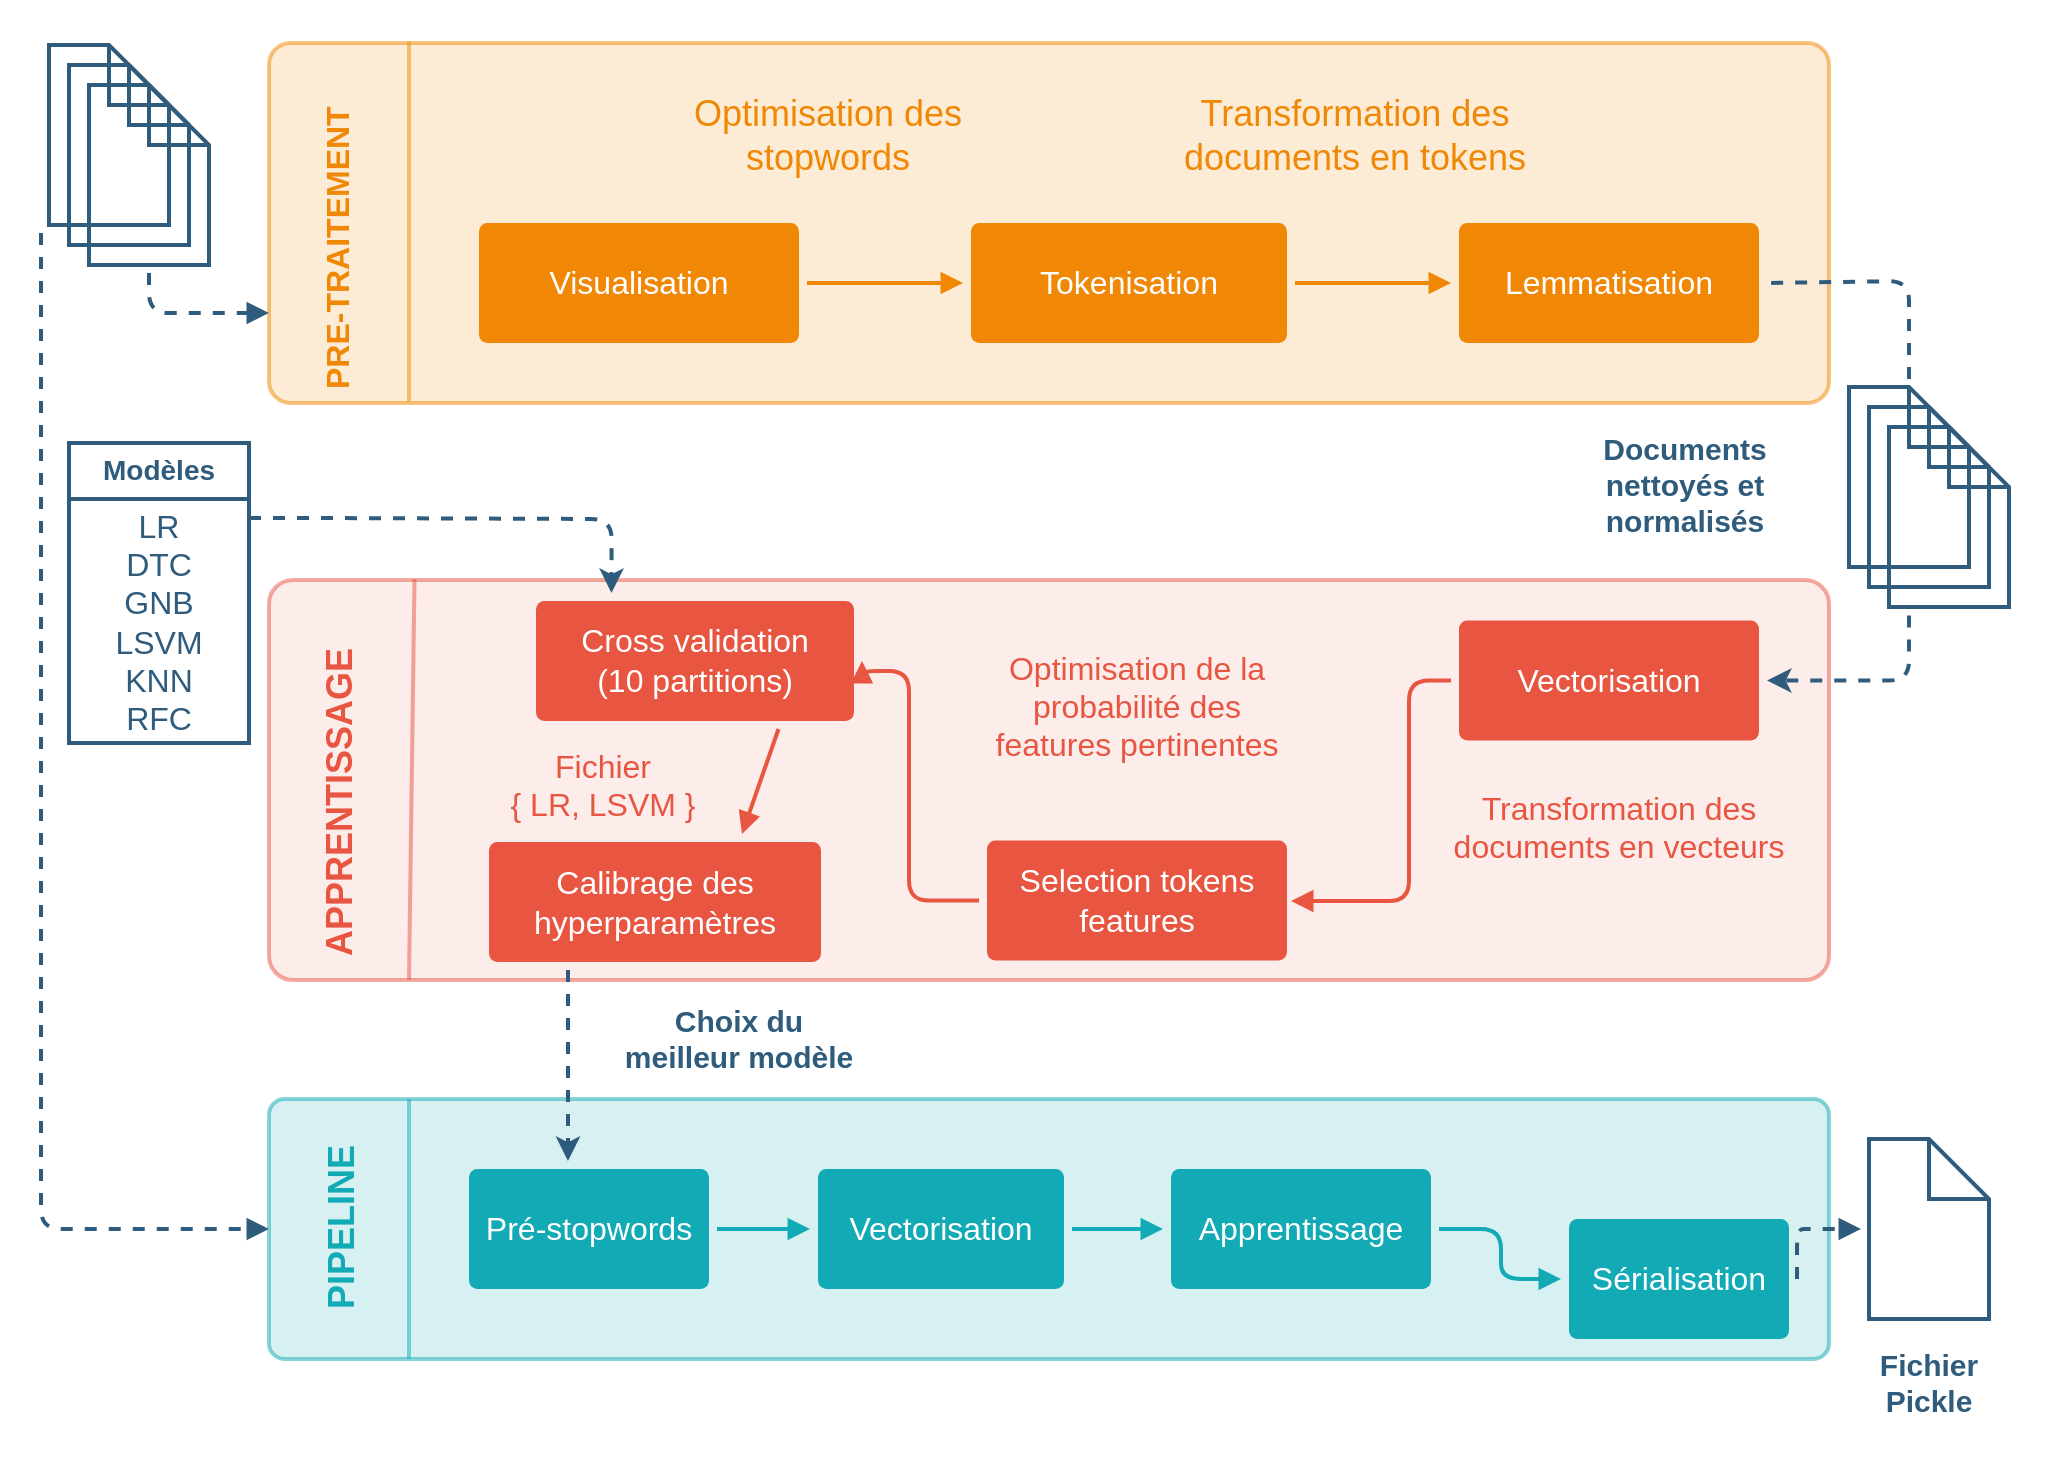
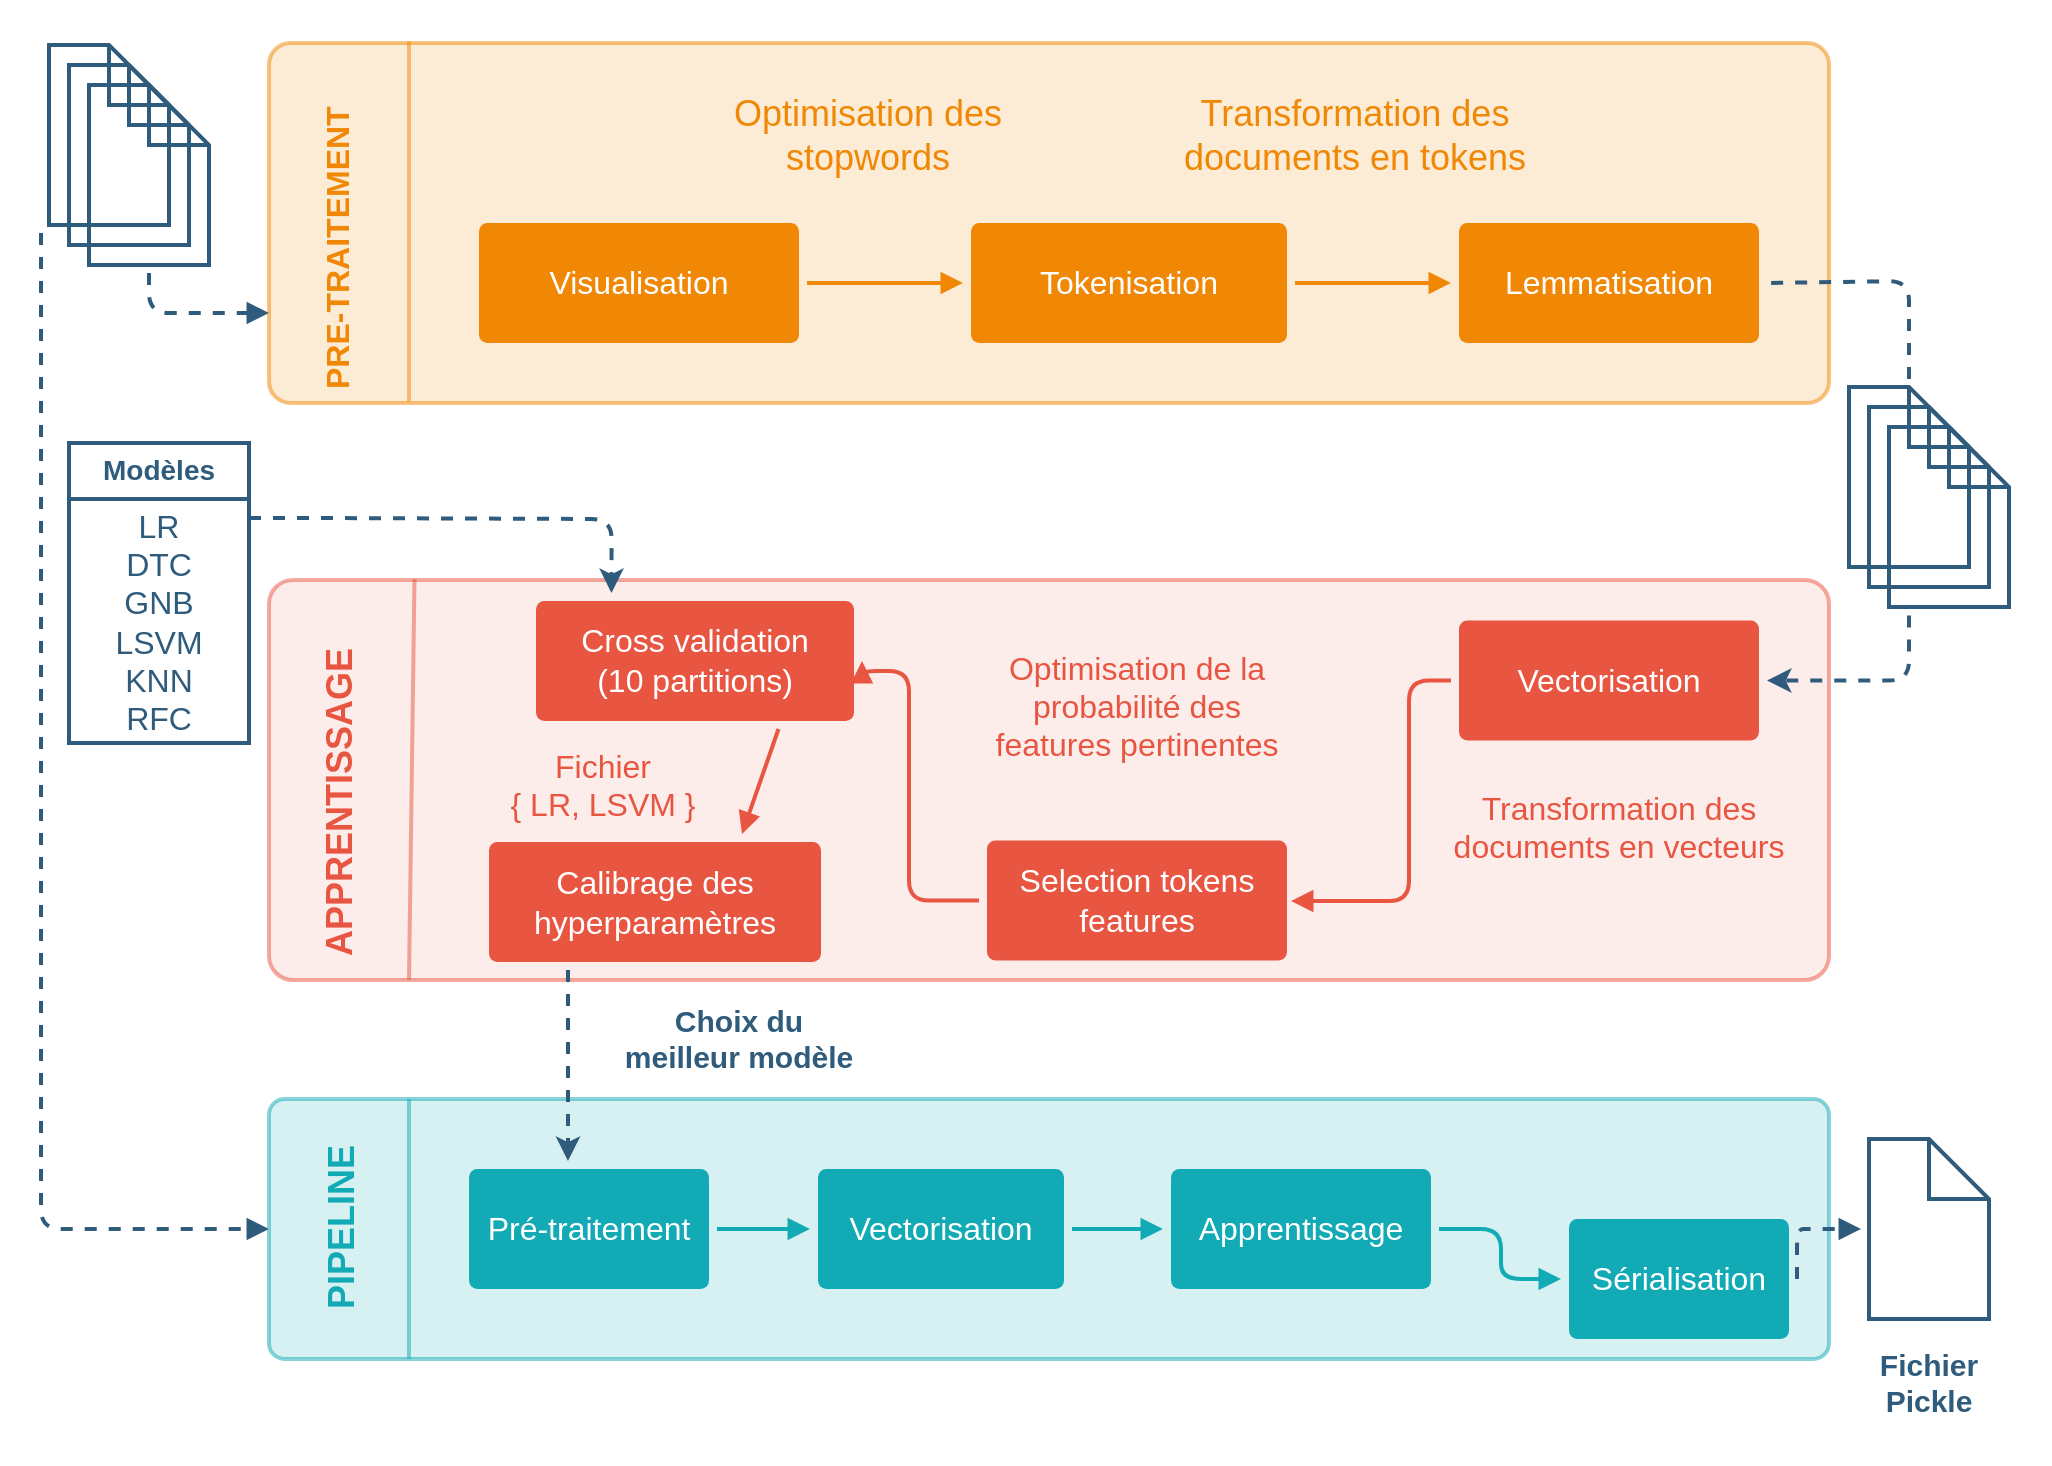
node "Optimisation des stopwords": moved (829, 137) -> (869, 137)
node "Documents nettoyés et normalisés": removed
node "Pré-stopwords": label "Pré-stopwords" -> "Pré-traitement"
